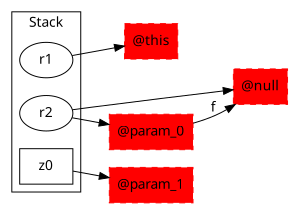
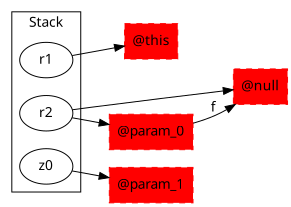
node "z0": shape box -> ellipse
